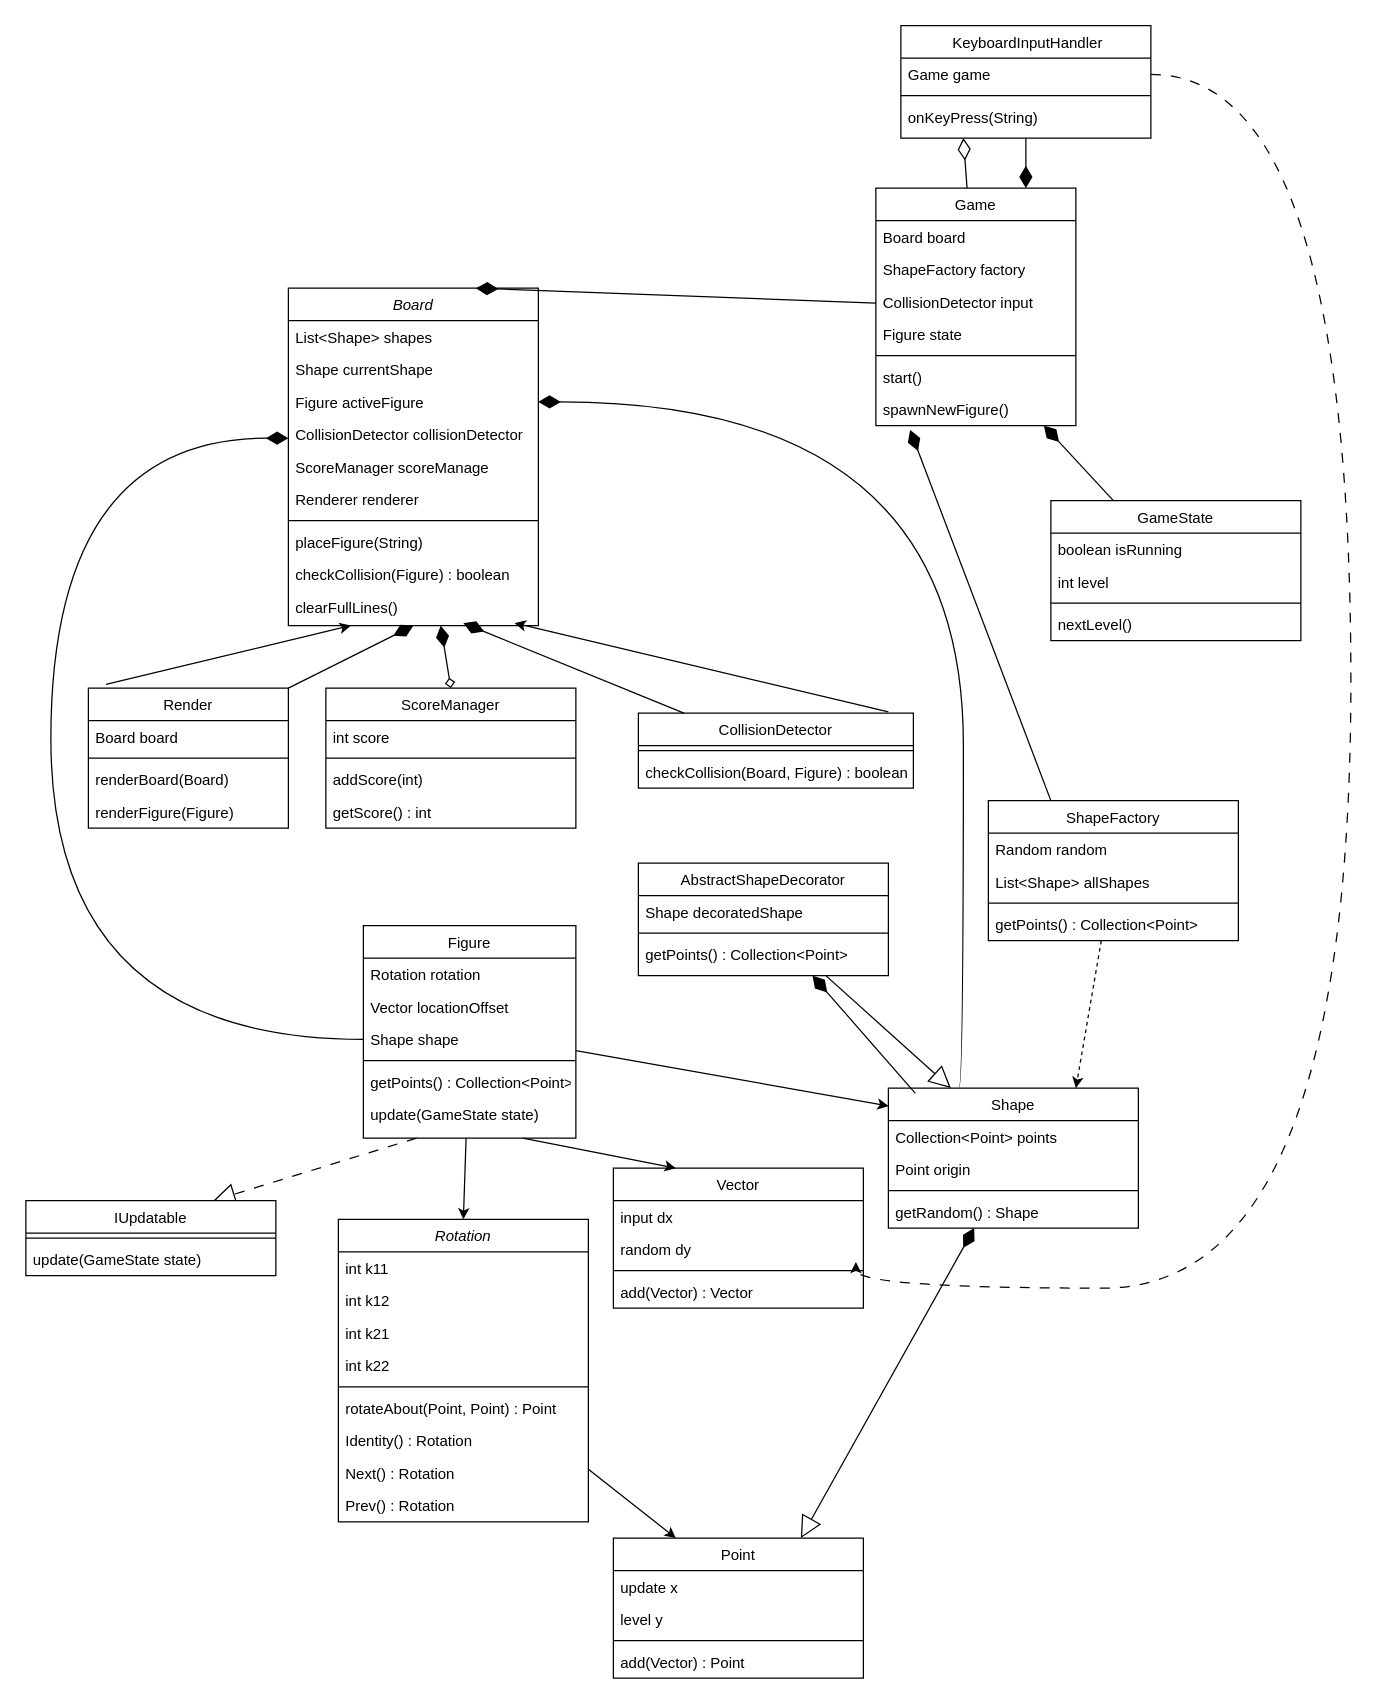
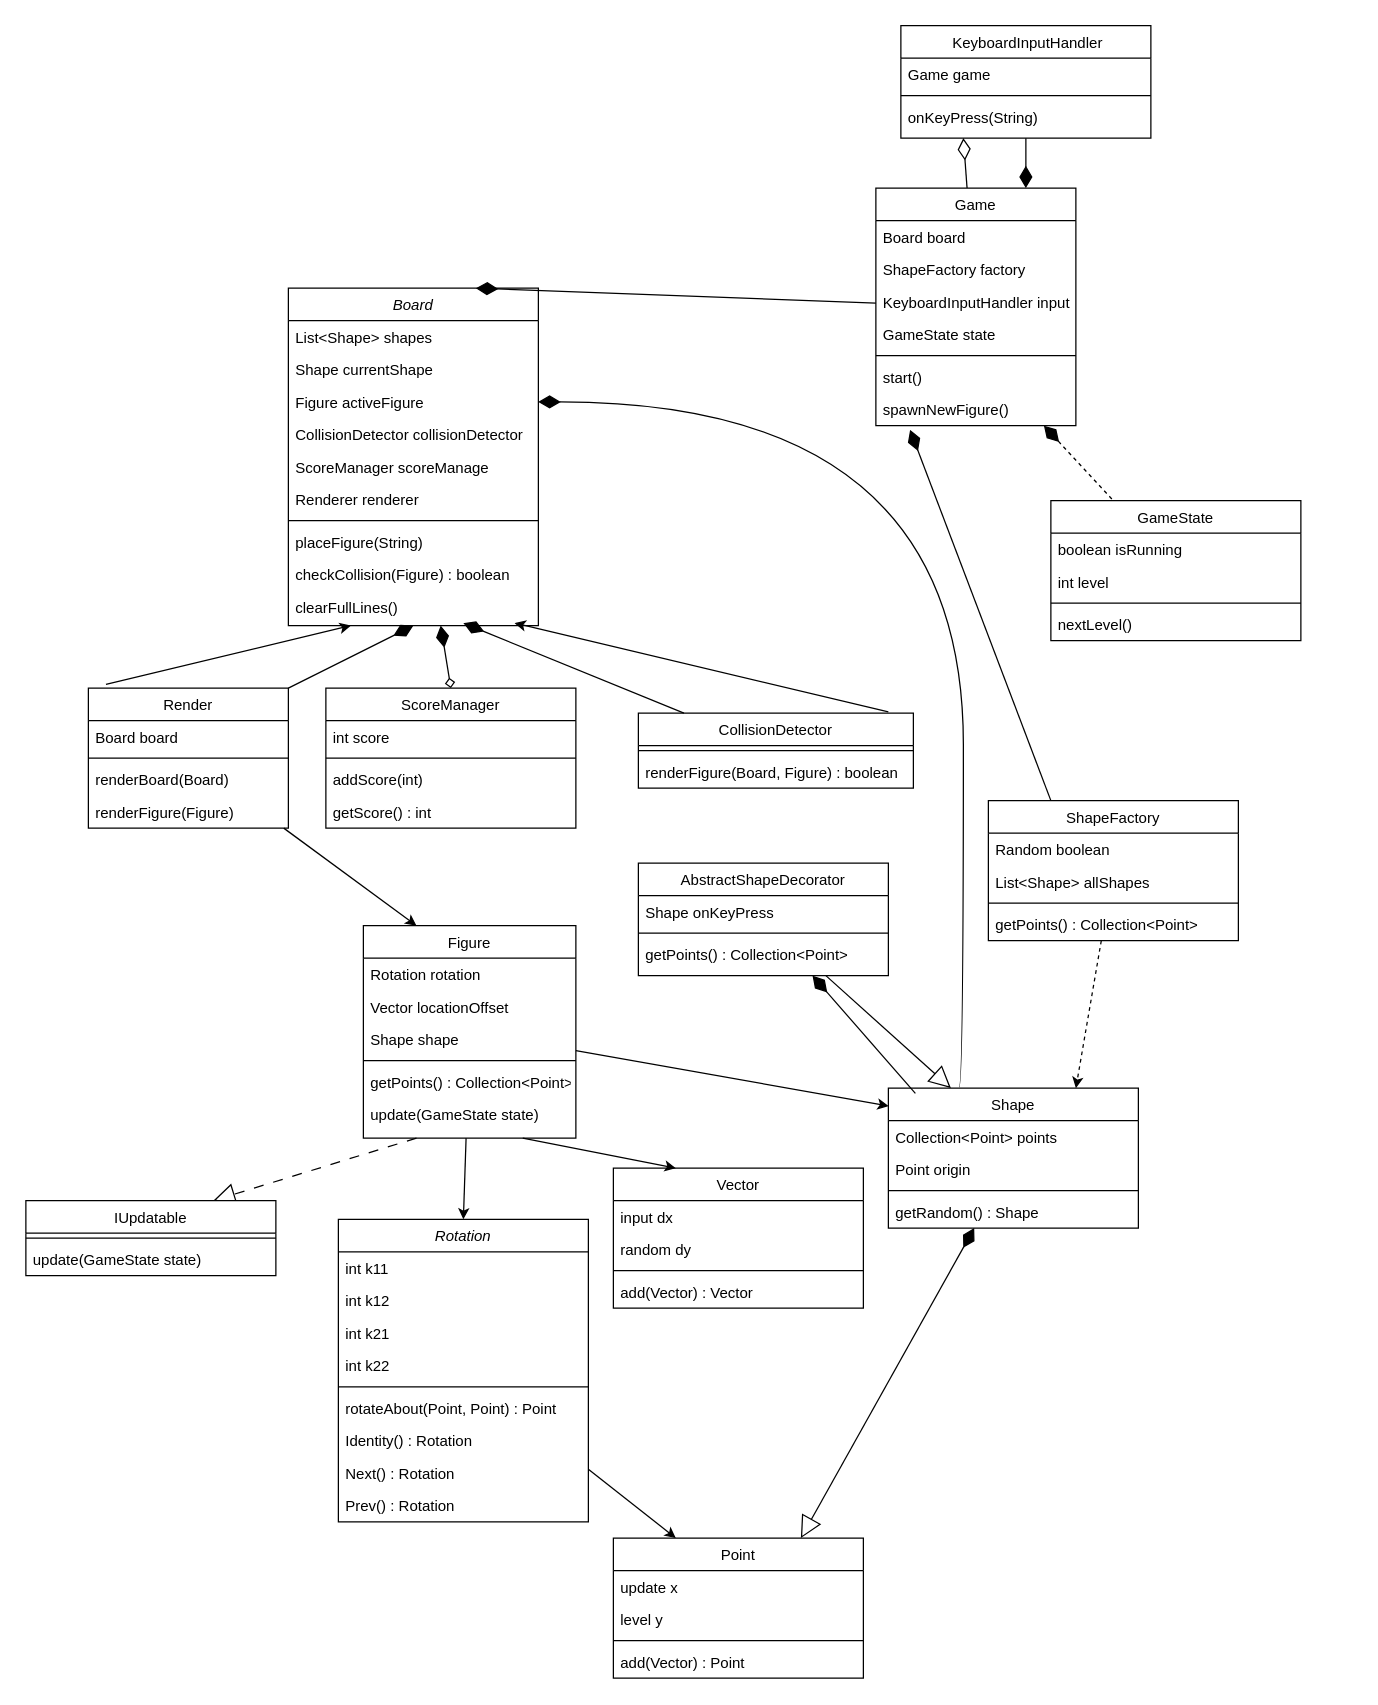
node "CollisionDetector input": label "CollisionDetector input" -> "KeyboardInputHandler input"
node "Figure state": label "Figure state" -> "GameState state"
edge "Game game" -> "random dy": removed
edge "GameState" -> "spawnNewFigure()": style solid -> dashed
node "checkCollision(Board, Figure) : boolean": label "checkCollision(Board, Figure) : boolean" -> "renderFigure(Board, Figure) : boolean"
edge "Shape shape" -> "Board": removed
node "Random random": label "Random random" -> "Random boolean"
edge "Render" -> "Figure": added
node "Shape decoratedShape": label "Shape decoratedShape" -> "Shape onKeyPress"
